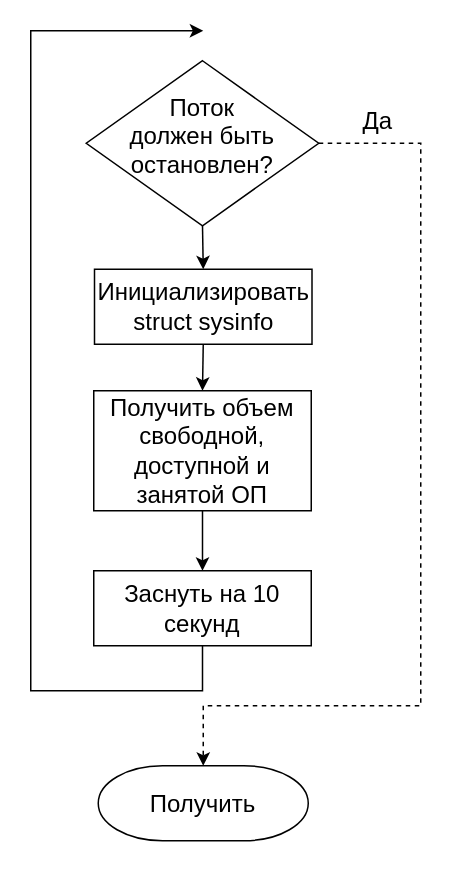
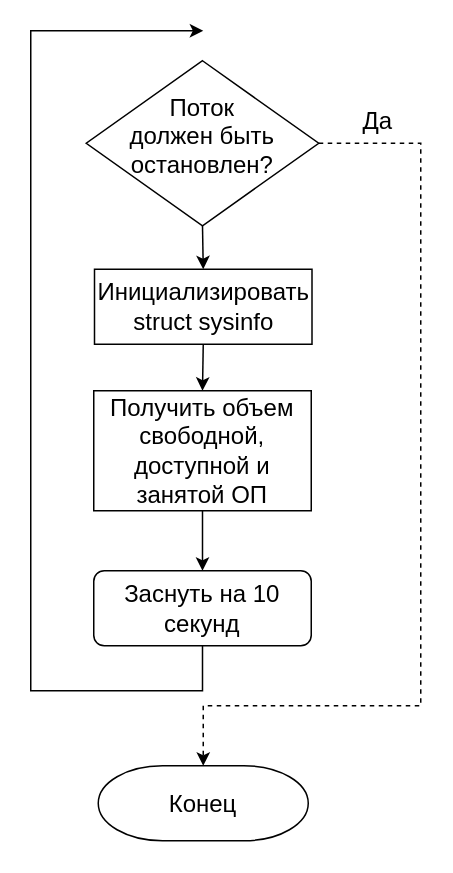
node "Заснуть на 10 секунд": shape rectangle -> rounded rectangle
node "Получить": label "Получить" -> "Конец"
